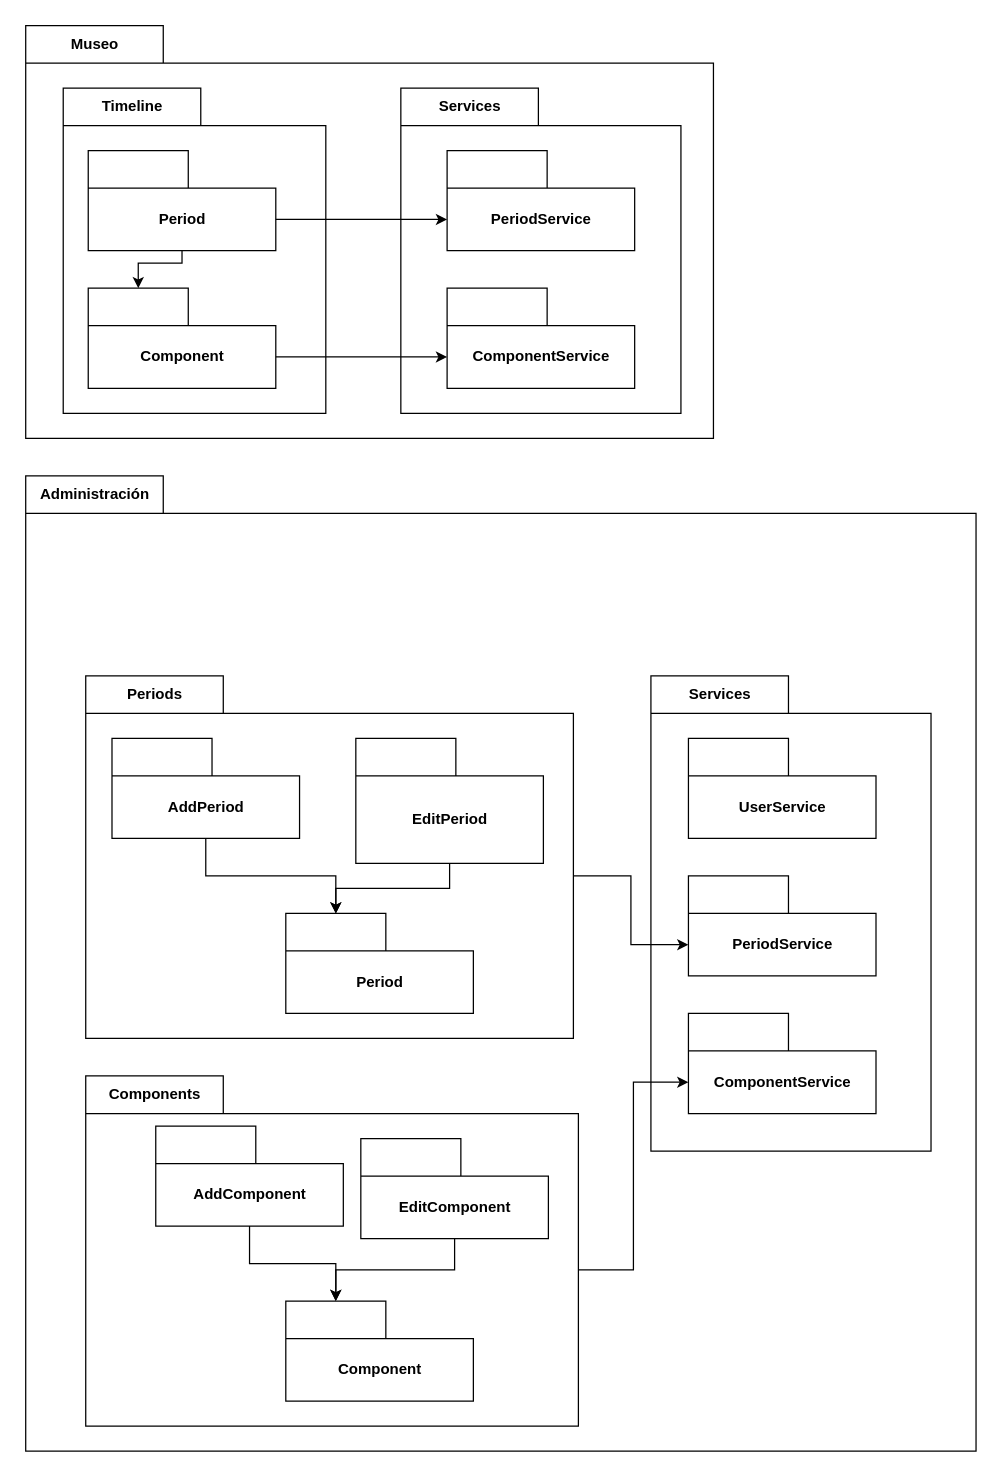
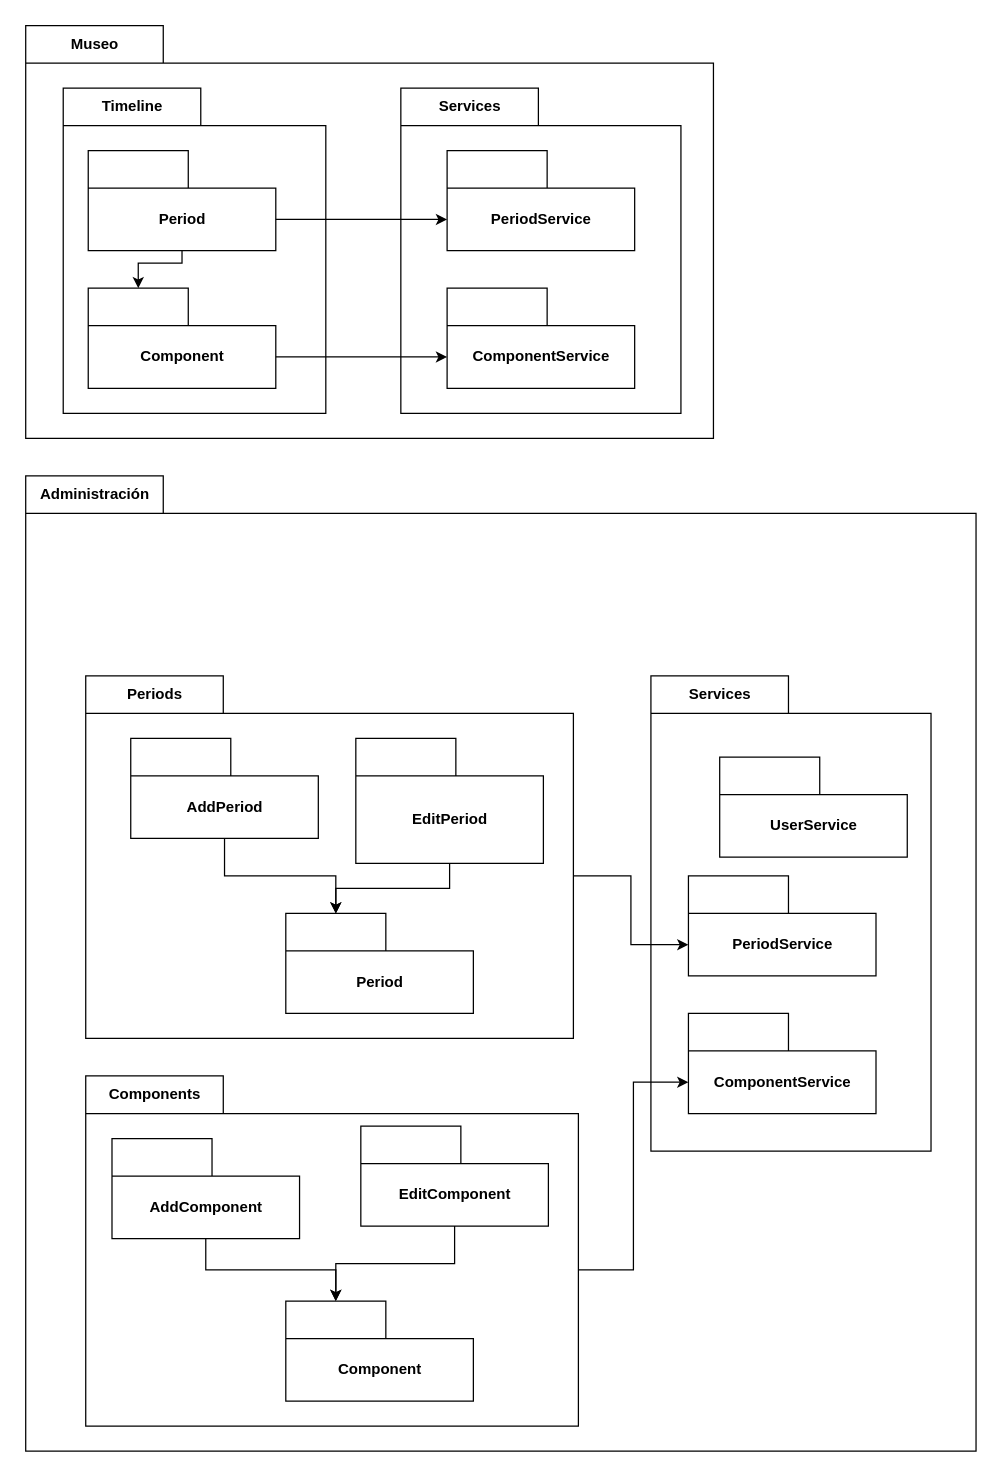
node "AddPeriod": moved (206, 788) -> (224, 788)
node "UserService": moved (782, 788) -> (813, 807)
node "AddComponent": moved (249, 1176) -> (206, 1188)
node "EditComponent": moved (454, 1188) -> (454, 1176)
